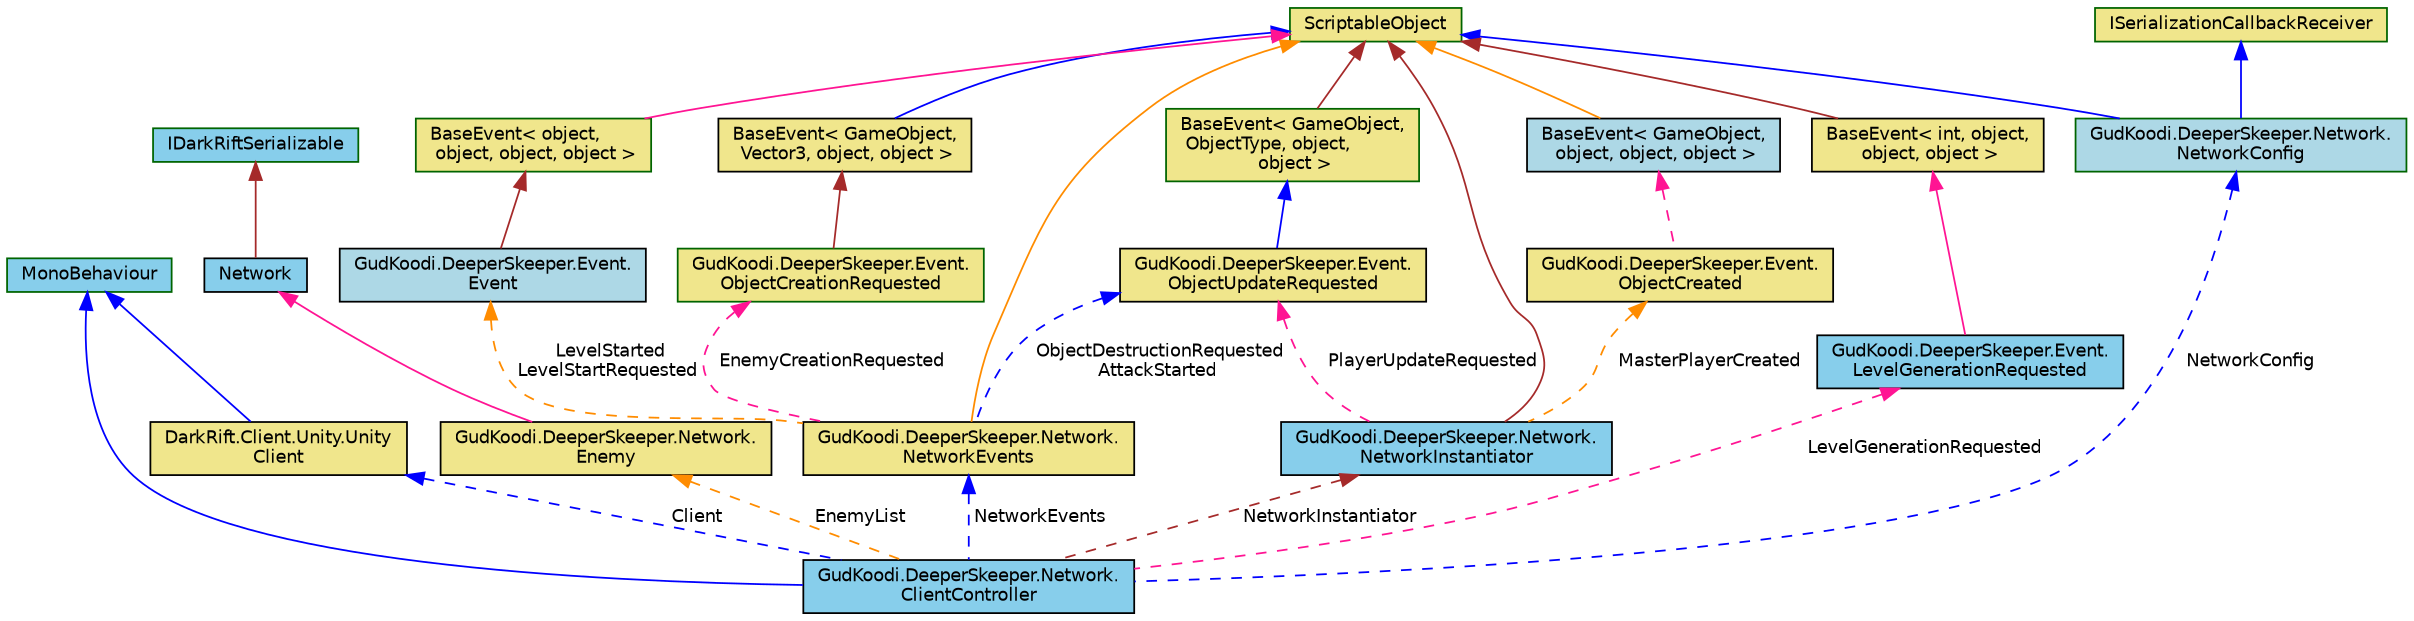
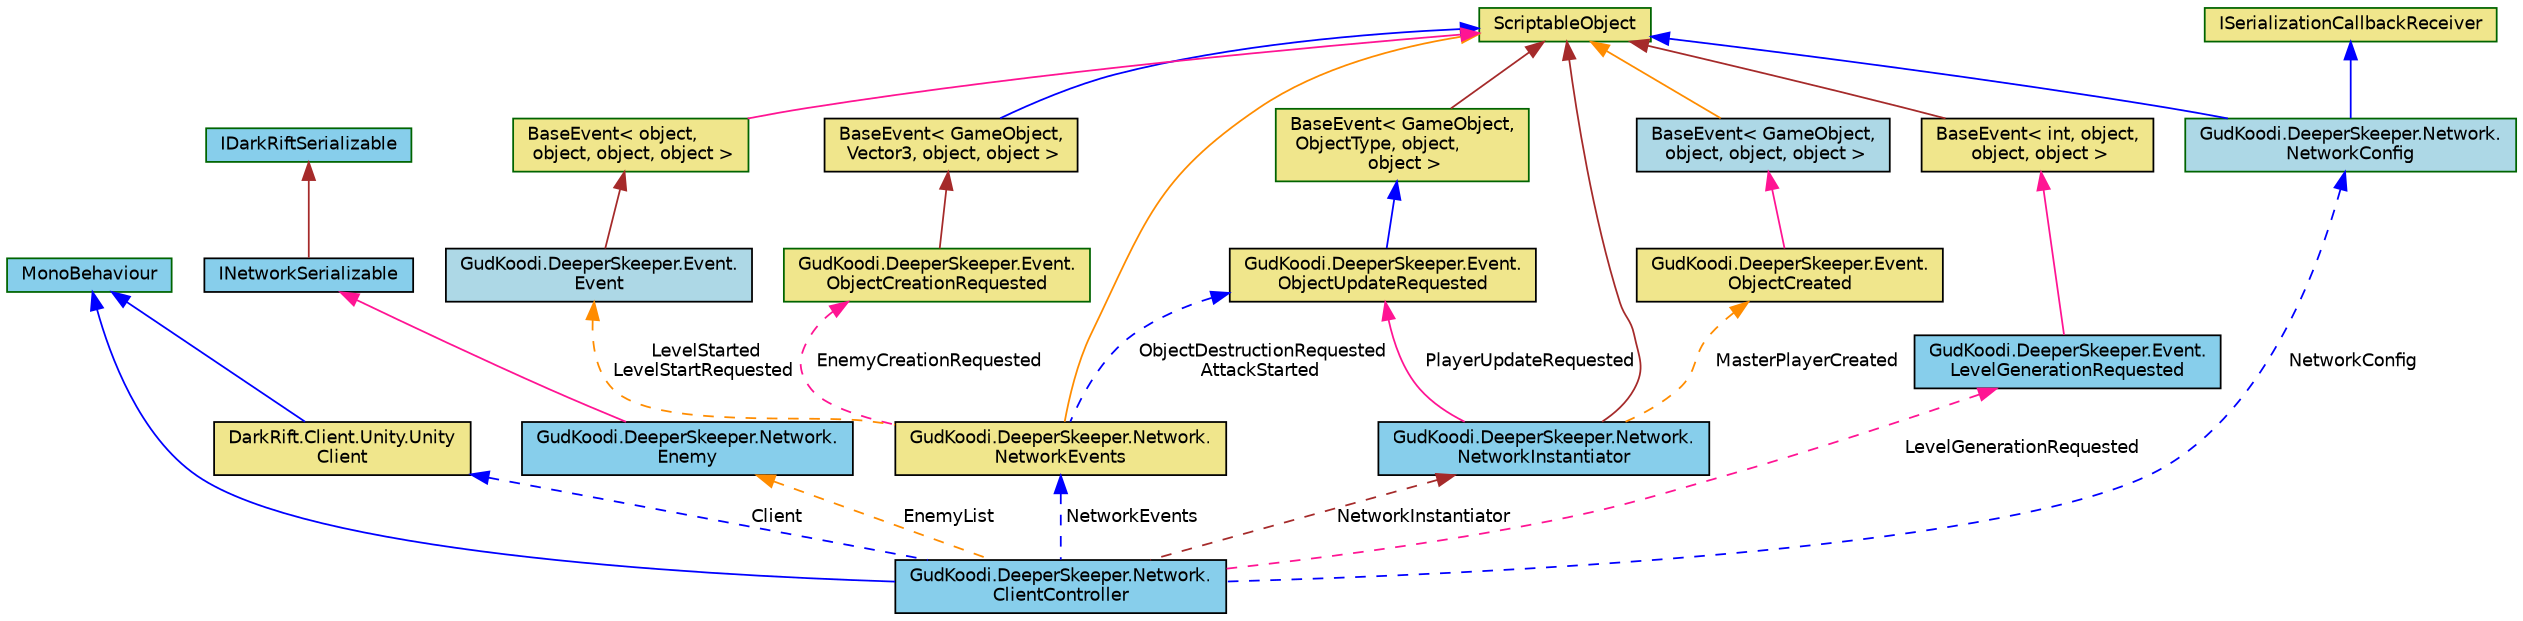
edge "GudKoodi.DeeperSkeeper.Event. ObjectCreated" -> "BaseEvent< GameObject, object, object, object >": style dashed -> solid
node "Network": label "Network" -> "INetworkSerializable"
edge "GudKoodi.DeeperSkeeper.Network. NetworkInstantiator" -> "GudKoodi.DeeperSkeeper.Event. ObjectUpdateRequested": style dashed -> solid
node "GudKoodi.DeeperSkeeper.Network. Enemy": fillcolor khaki -> skyblue
